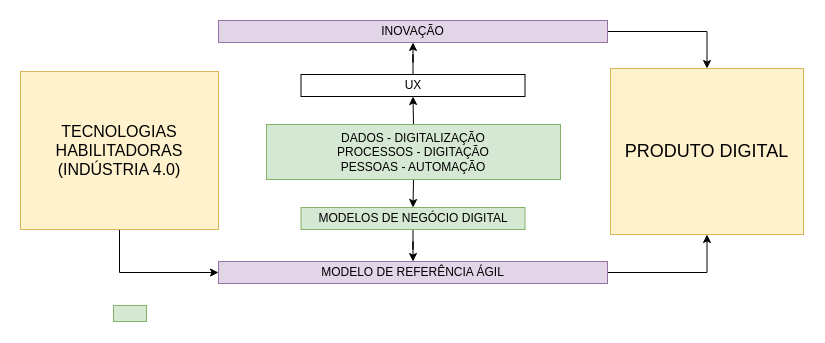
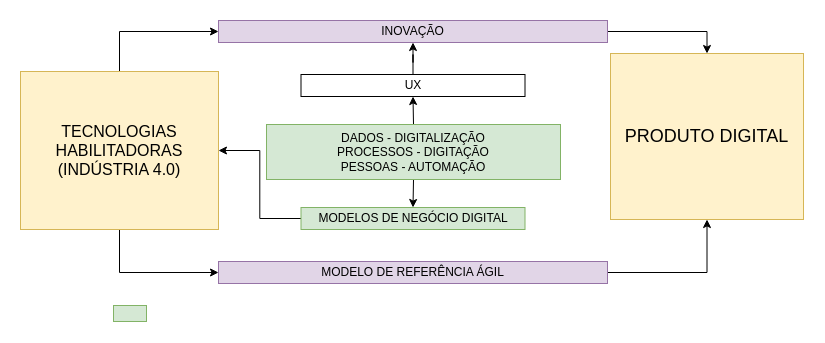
edge "TECNOLOGIAS HABILITADORAS (INDÚSTRIA 4.0)" -> "INOVAÇÃO": added
node "PRODUTO DIGITAL": moved (707, 152) -> (707, 137)
edge "MODELOS DE NEGÓCIO DIGITAL" -> "MODELO DE REFERÊNCIA ÁGIL": now "MODELOS DE NEGÓCIO DIGITAL" -> "TECNOLOGIAS HABILITADORAS (INDÚSTRIA 4.0)"
